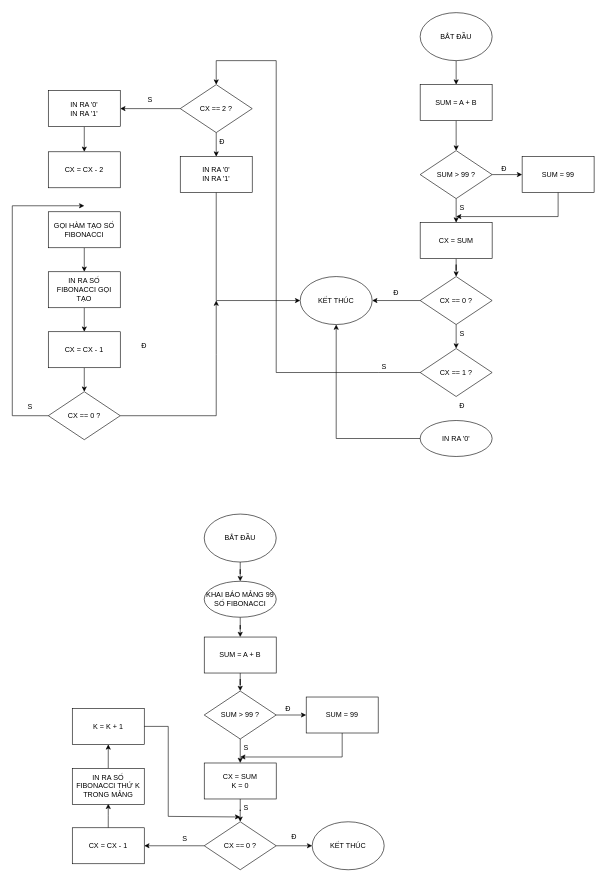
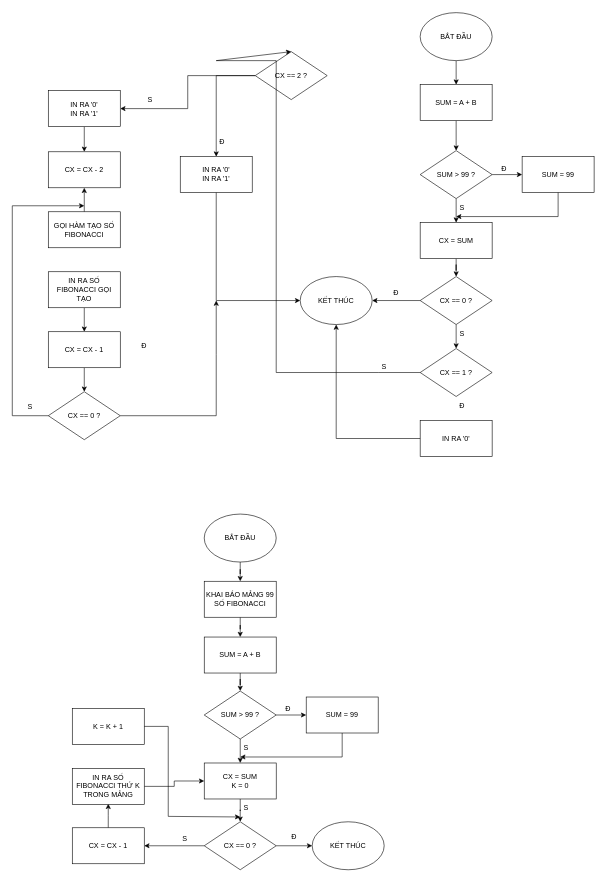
node "CX == 2 ?": moved (216, 108) -> (291, 75)
edge "GỌI HÀM TẠO SỐ FIBONACCI" -> "IN RA SỐ FIBONACCI GỌI TẠO": now "GỌI HÀM TẠO SỐ FIBONACCI" -> "CX = CX - 2"
node "IN RA '0'": shape ellipse -> rectangle
node "KHAI BÁO MẢNG 99 SỐ FIBONACCI": shape ellipse -> rectangle
edge "IN RA SỐ FIBONACCI THỨ K TRONG MẢNG" -> "K = K + 1": now "IN RA SỐ FIBONACCI THỨ K TRONG MẢNG" -> "CX = SUM K = 0"
